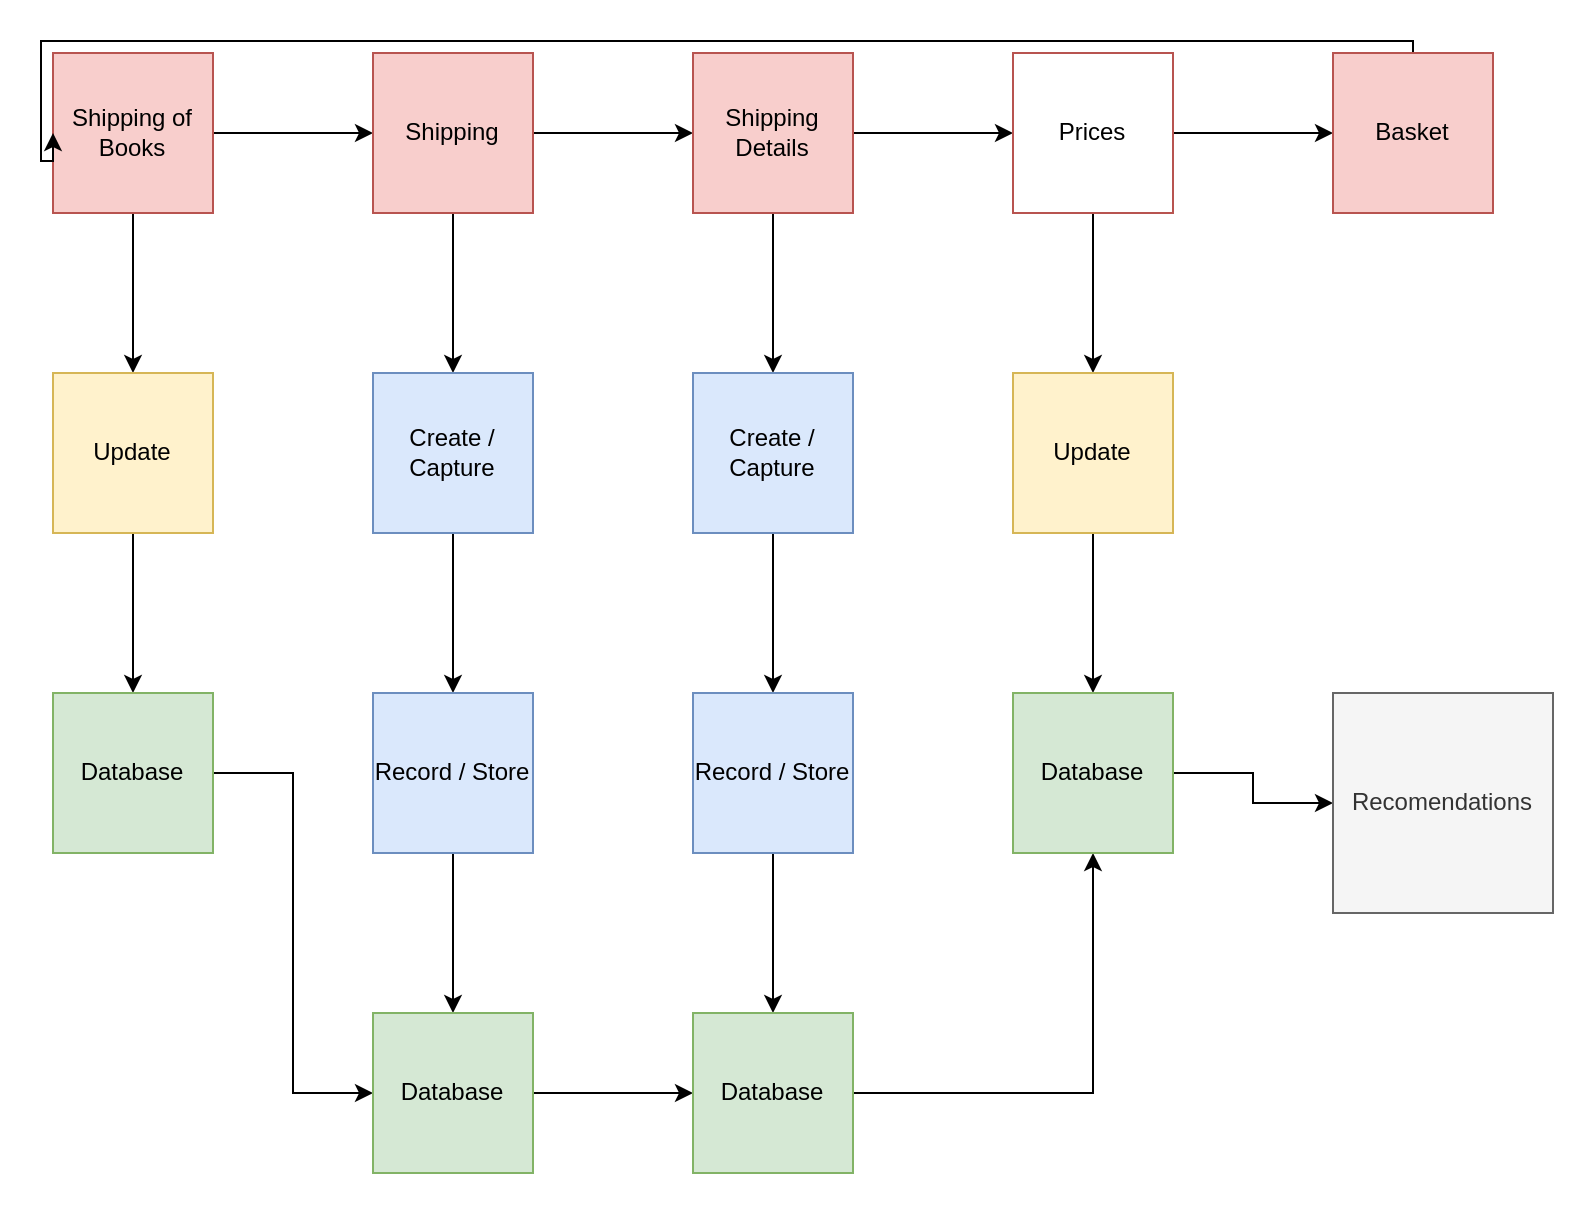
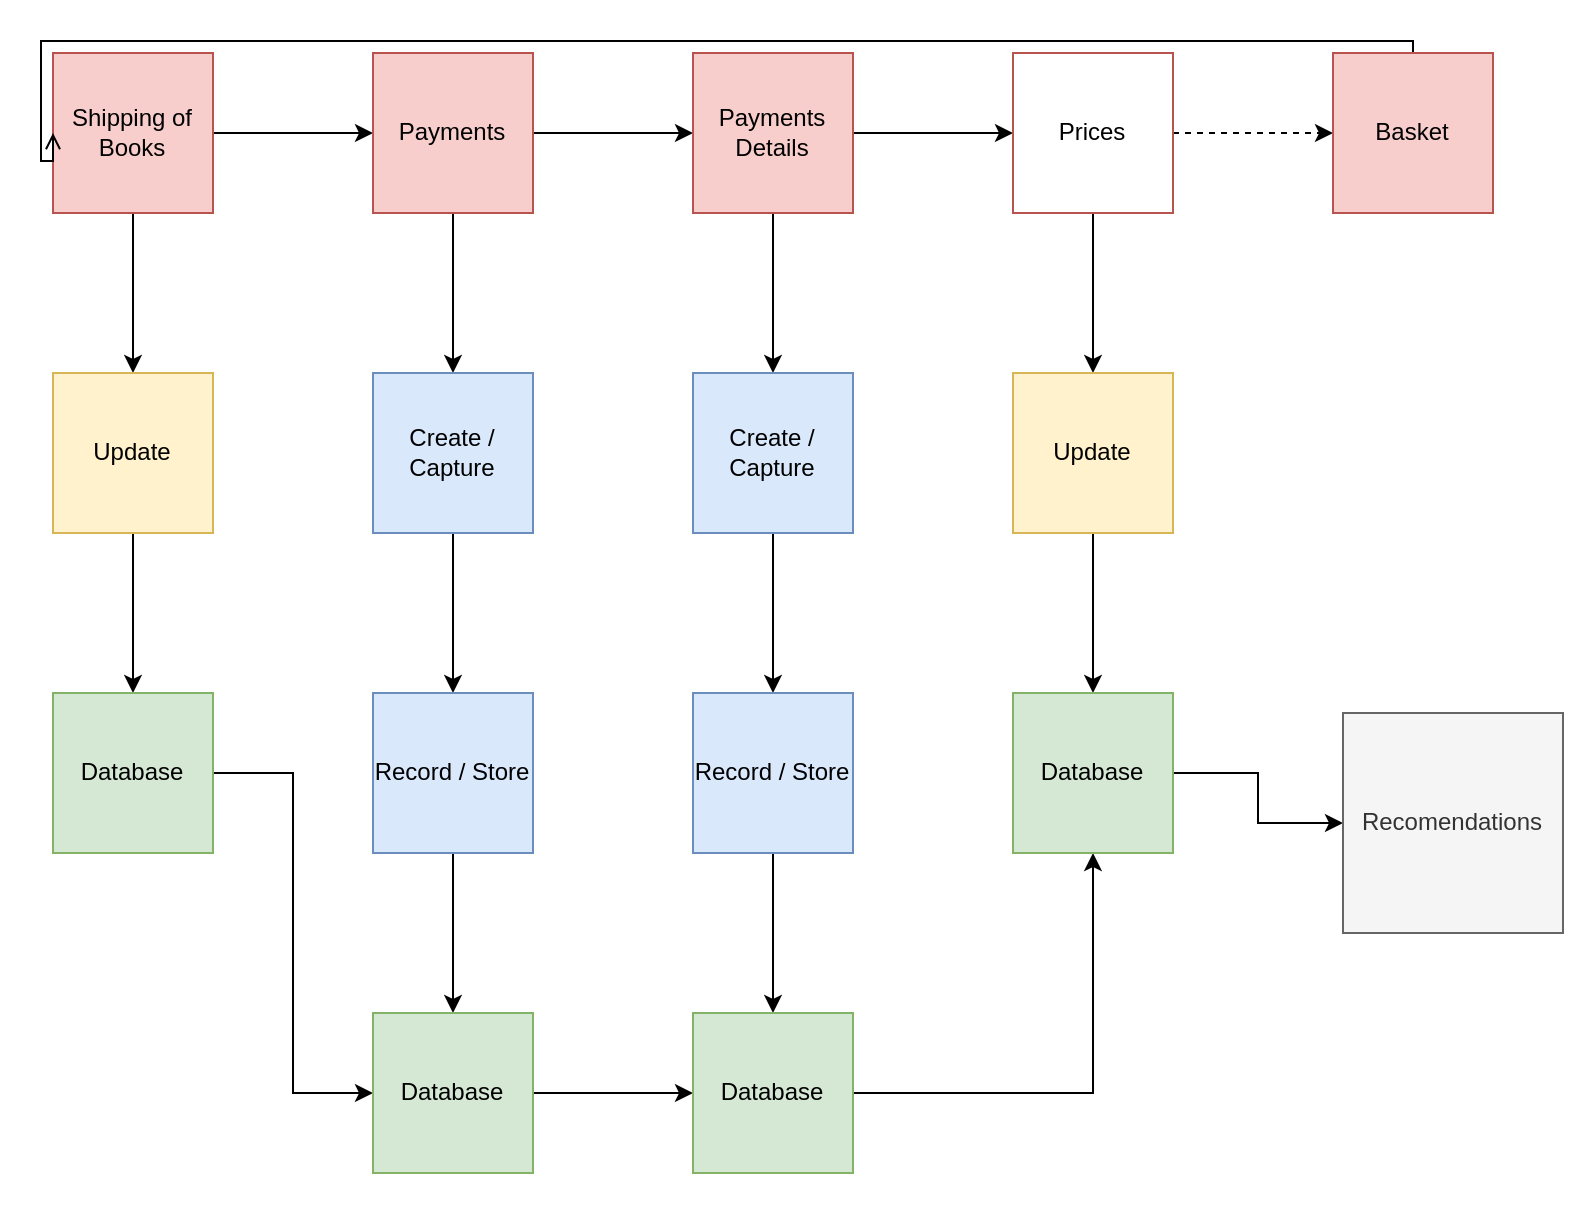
node "Shipping": label "Shipping" -> "Payments"
node "Shipping Details": label "Shipping Details" -> "Payments Details"
edge "Prices" -> "Basket": style solid -> dashed
edge "Basket" -> "Shipping of Books": arrowhead classic -> open
node "Recomendations": moved (1443, 803) -> (1453, 823)
